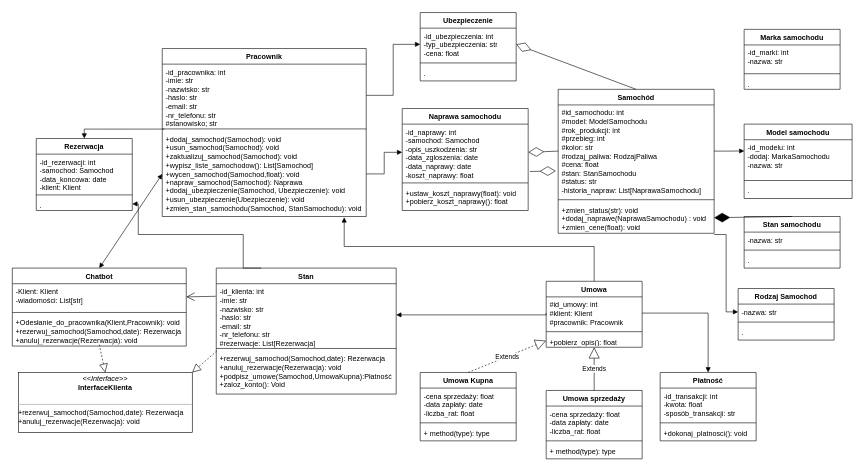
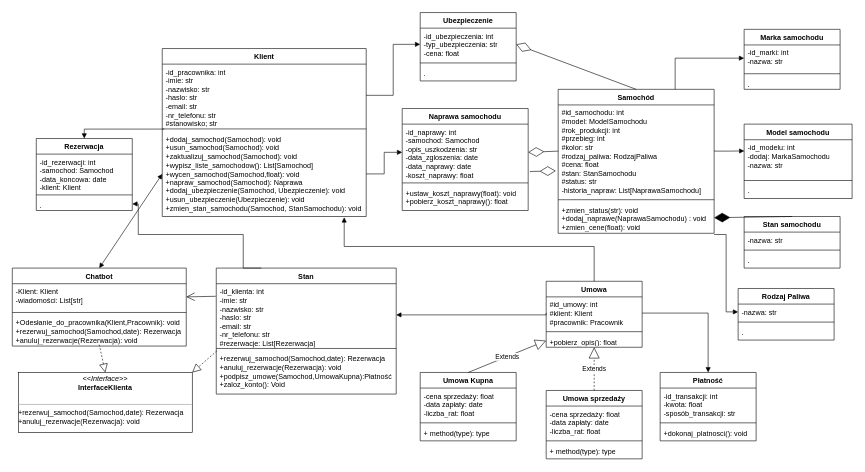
node "Pracownik": label "Pracownik" -> "Klient"
edge "Samochód" -> "-id_marki: int -nazwa: str": added
node "Rodzaj Samochod": label "Rodzaj Samochod" -> "Rodzaj Paliwa"
edge "Umowa Kupna" -> "+pobierz_opis(): float": style dashed -> solid
edge "Umowa sprzedaży" -> "+pobierz_opis(): float": style solid -> dashed
